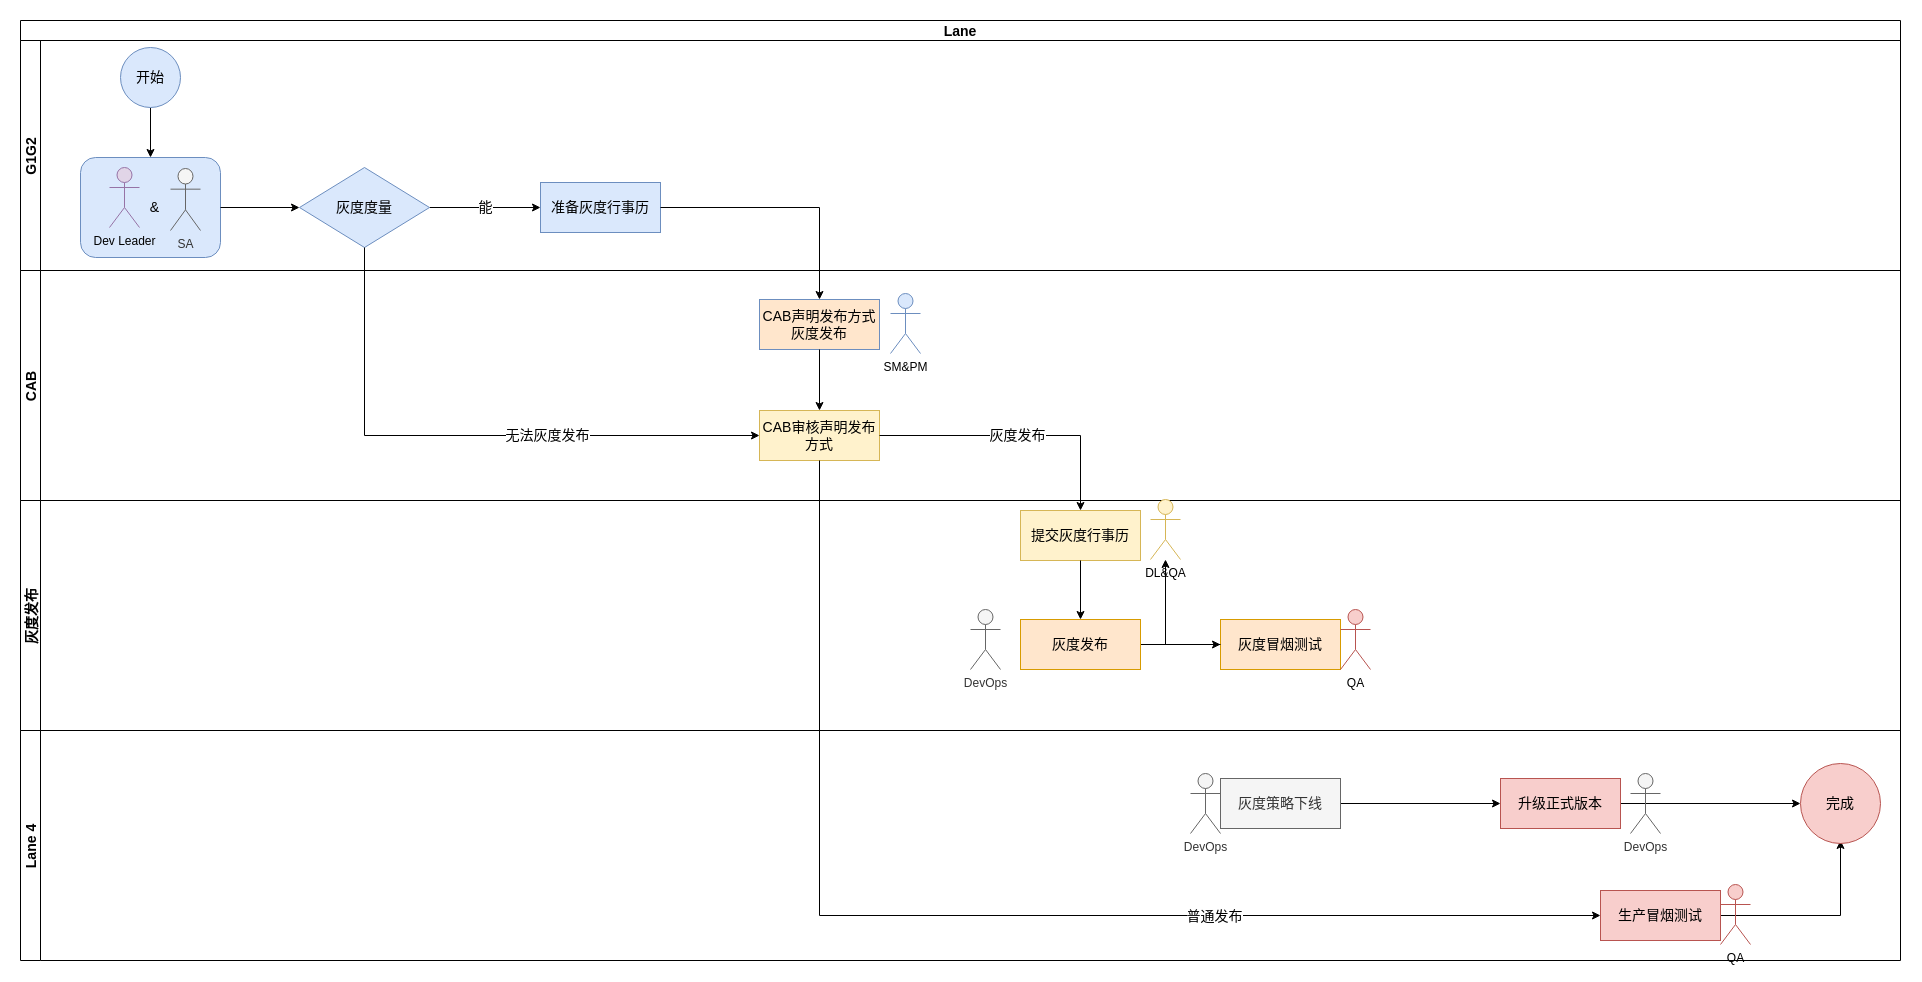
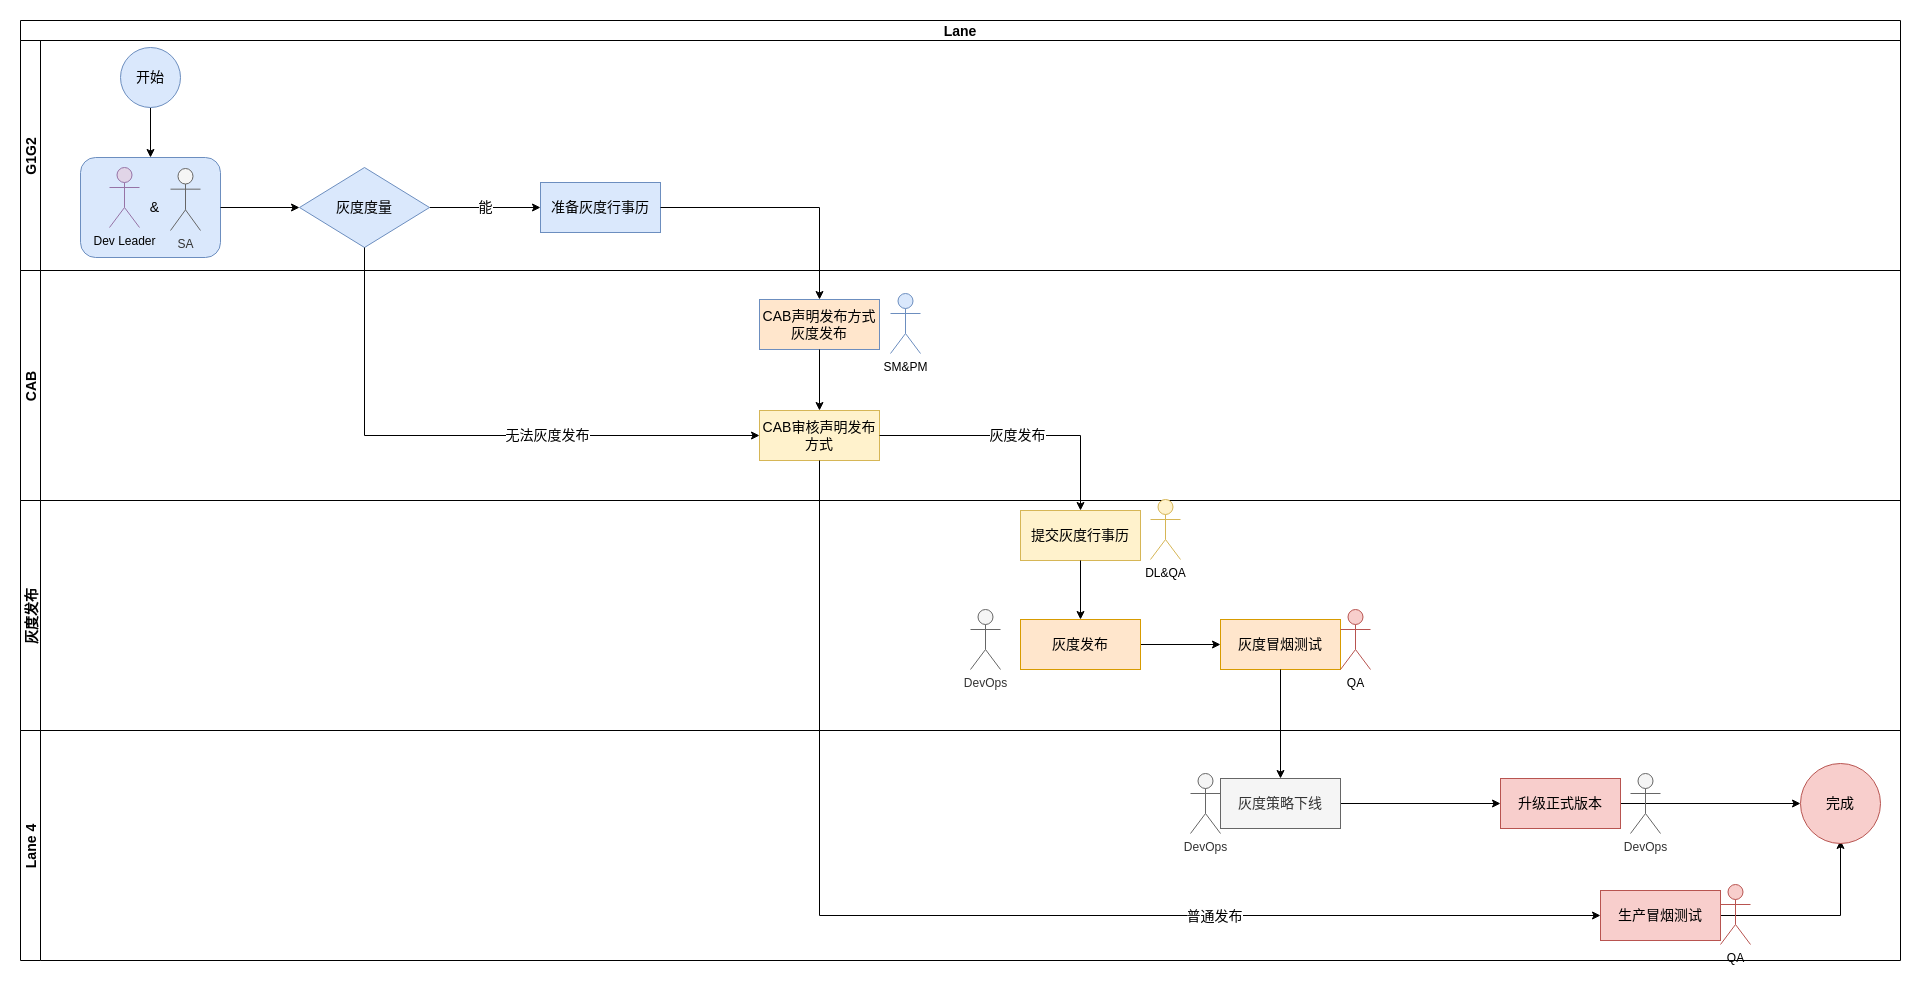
edge "灰度冒烟测试" -> "DL&QA": now "灰度冒烟测试" -> "灰度策略下线"
